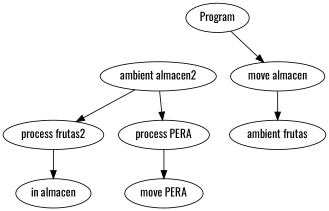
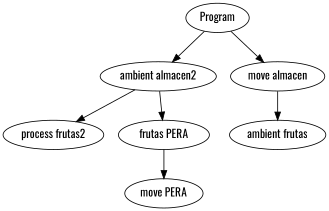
edge "Program" -> "ambient almacen2": added
node "process PERA": label "process PERA" -> "frutas PERA"
node "in almacen": removed
